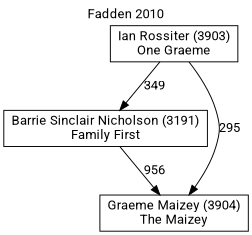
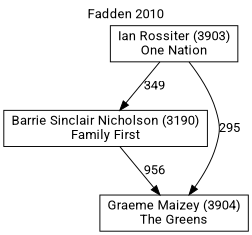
node "Ian Rossiter (3903) One Graeme": label "Ian Rossiter (3903) One Graeme" -> "Ian Rossiter (3903) One Nation"
node "Barrie Sinclair Nicholson (3191) Family First": label "Barrie Sinclair Nicholson (3191) Family First" -> "Barrie Sinclair Nicholson (3190) Family First"
node "Graeme Maizey (3904) The Maizey": label "Graeme Maizey (3904) The Maizey" -> "Graeme Maizey (3904) The Greens"
